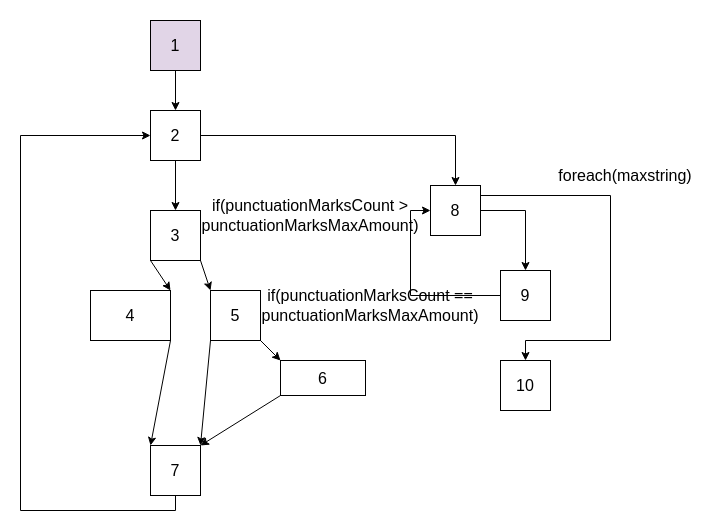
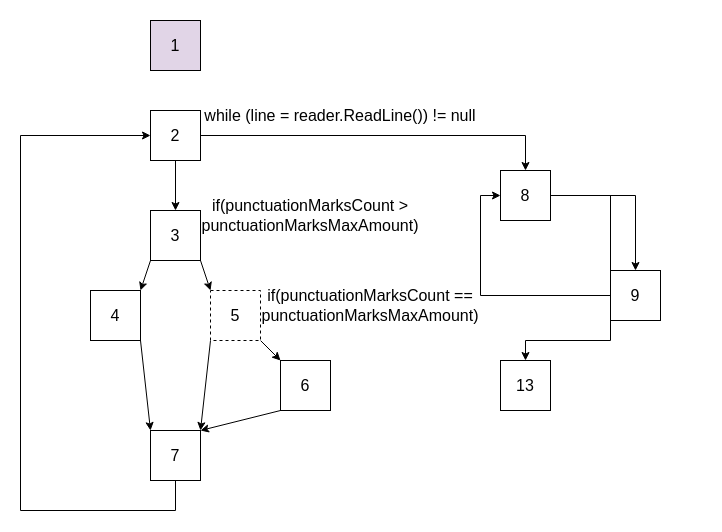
edge "1" -> "2": removed
node "while (line = reader.ReadLine()) != null": added
node "foreach(maxstring)": removed
node "8": moved (456, 211) -> (526, 196)
node "9": moved (526, 296) -> (636, 296)
node "4": size 80x50 -> 50x50
node "5": style solid -> dashed
node "6": size 85x35 -> 50x50
node "10": label "10" -> "13"
node "7": moved (176, 471) -> (176, 456)
